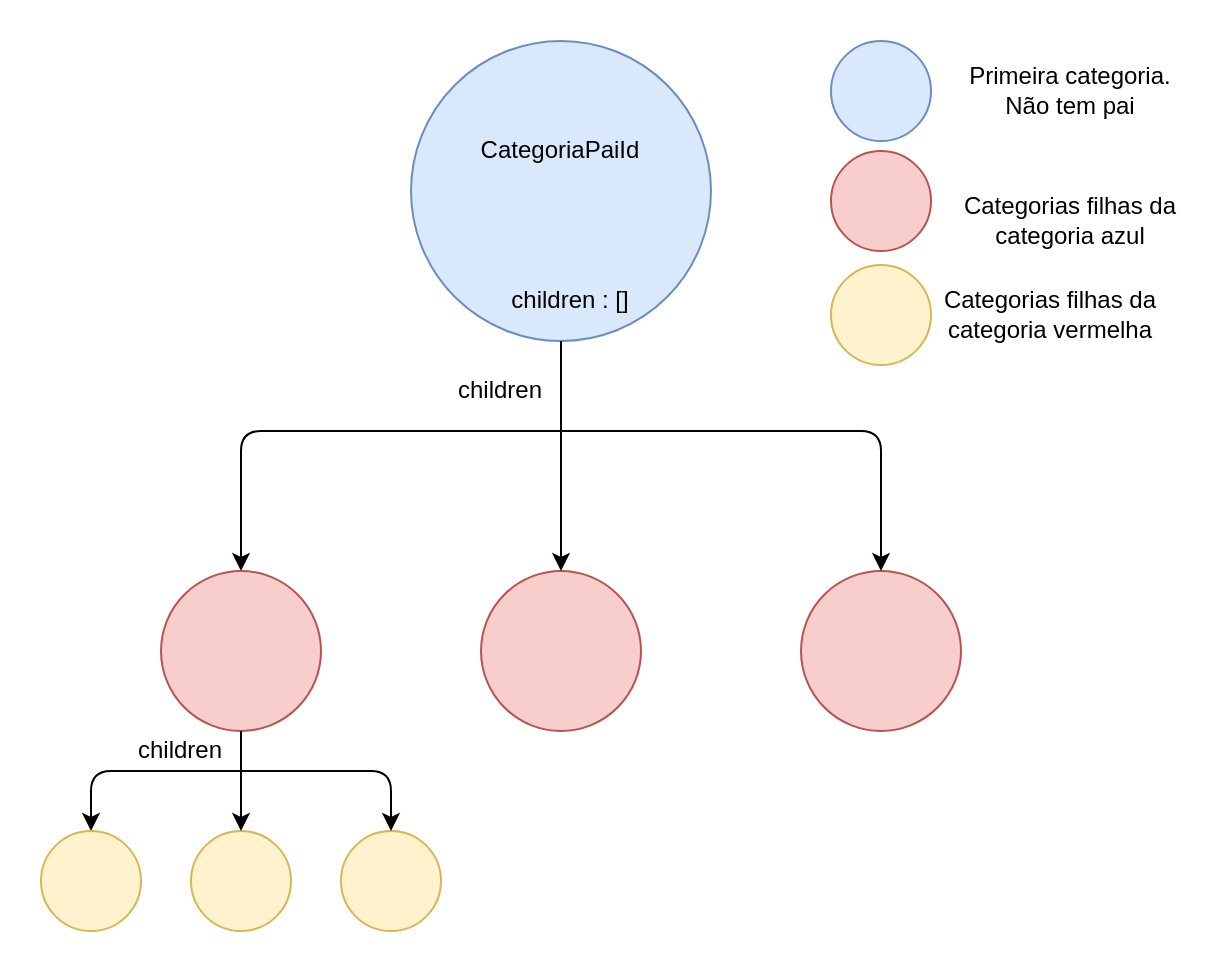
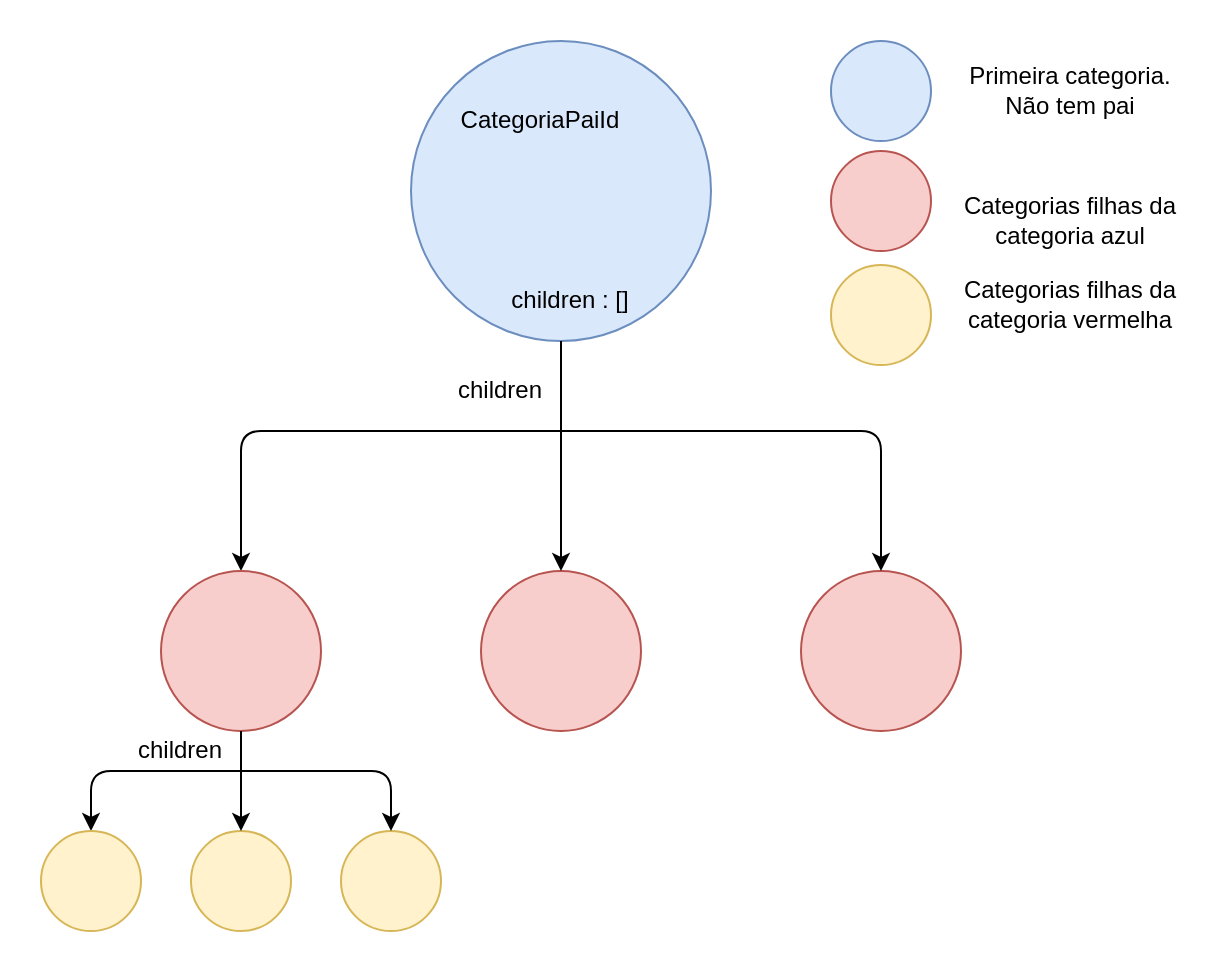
node "CategoriaPaiId": moved (561, 151) -> (541, 121)
node "Categorias filhas da categoria vermelha": moved (1051, 315) -> (1071, 305)
